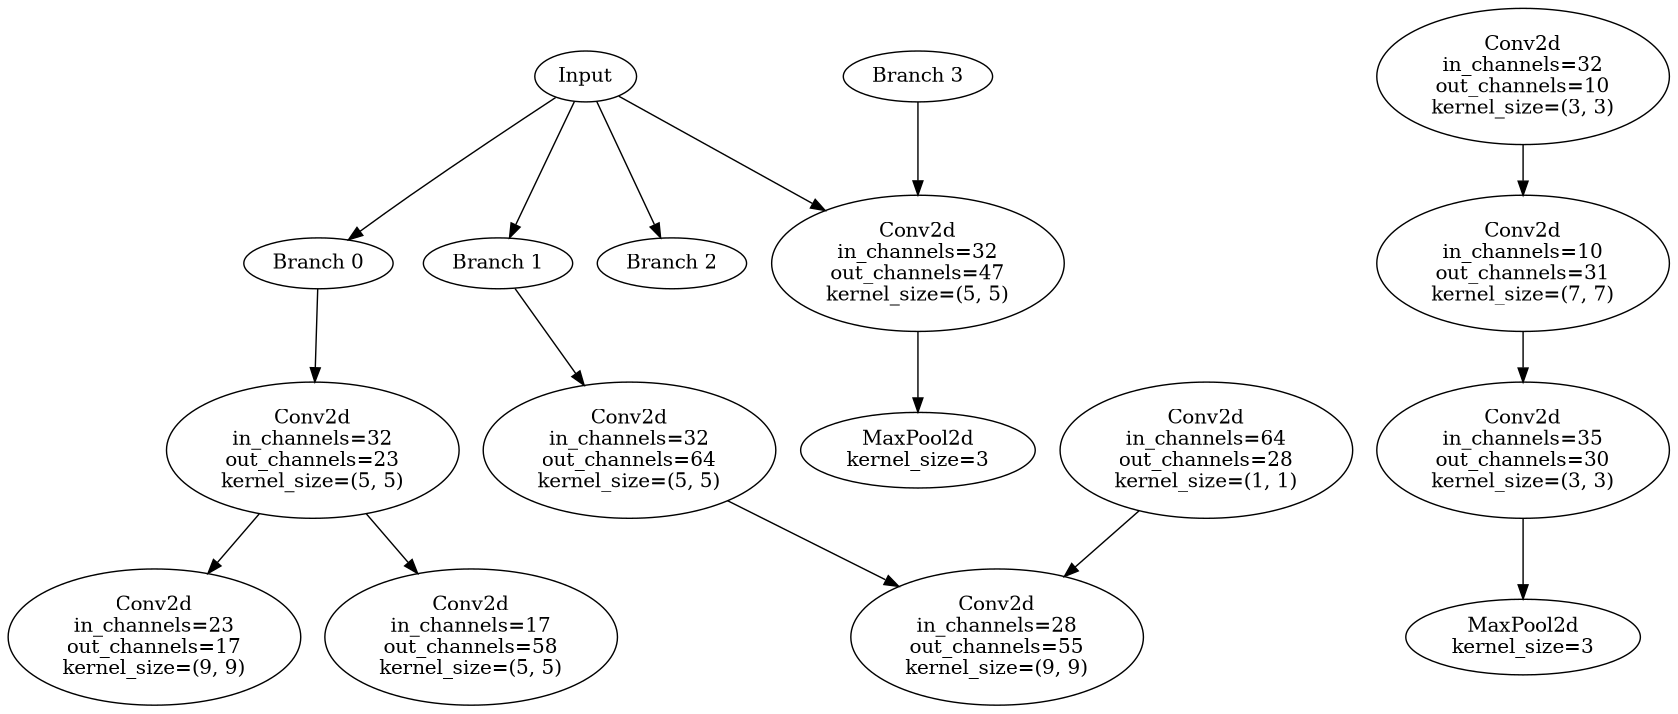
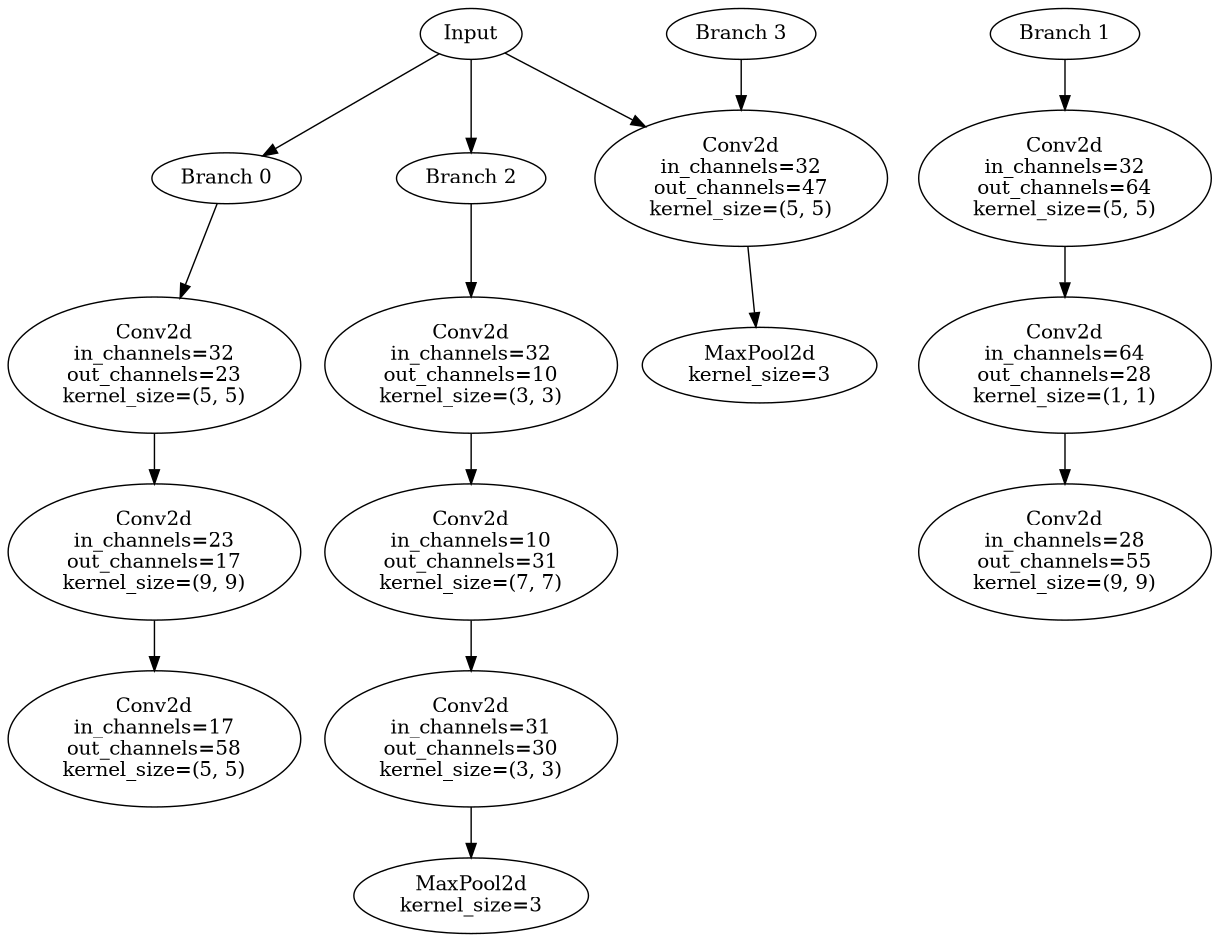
edge "Input" -> "Branch 1": removed
edge "Branch 2" -> "Conv2d in_channels=32 out_channels=10 kernel_size=(3, 3)": added
node "Conv2d in_channels=35 out_channels=30 kernel_size=(3, 3)": label "Conv2d in_channels=35 out_channels=30 kernel_size=(3, 3)" -> "Conv2d in_channels=31 out_channels=30 kernel_size=(3, 3)"
edge "Conv2d in_channels=32 out_channels=23 kernel_size=(5, 5)" -> "Conv2d in_channels=17 out_channels=58 kernel_size=(5, 5)": now "Conv2d in_channels=23 out_channels=17 kernel_size=(9, 9)" -> "Conv2d in_channels=17 out_channels=58 kernel_size=(5, 5)"
edge "Conv2d in_channels=32 out_channels=64 kernel_size=(5, 5)" -> "Conv2d in_channels=28 out_channels=55 kernel_size=(9, 9)": now "Conv2d in_channels=32 out_channels=64 kernel_size=(5, 5)" -> "Conv2d in_channels=64 out_channels=28 kernel_size=(1, 1)"
